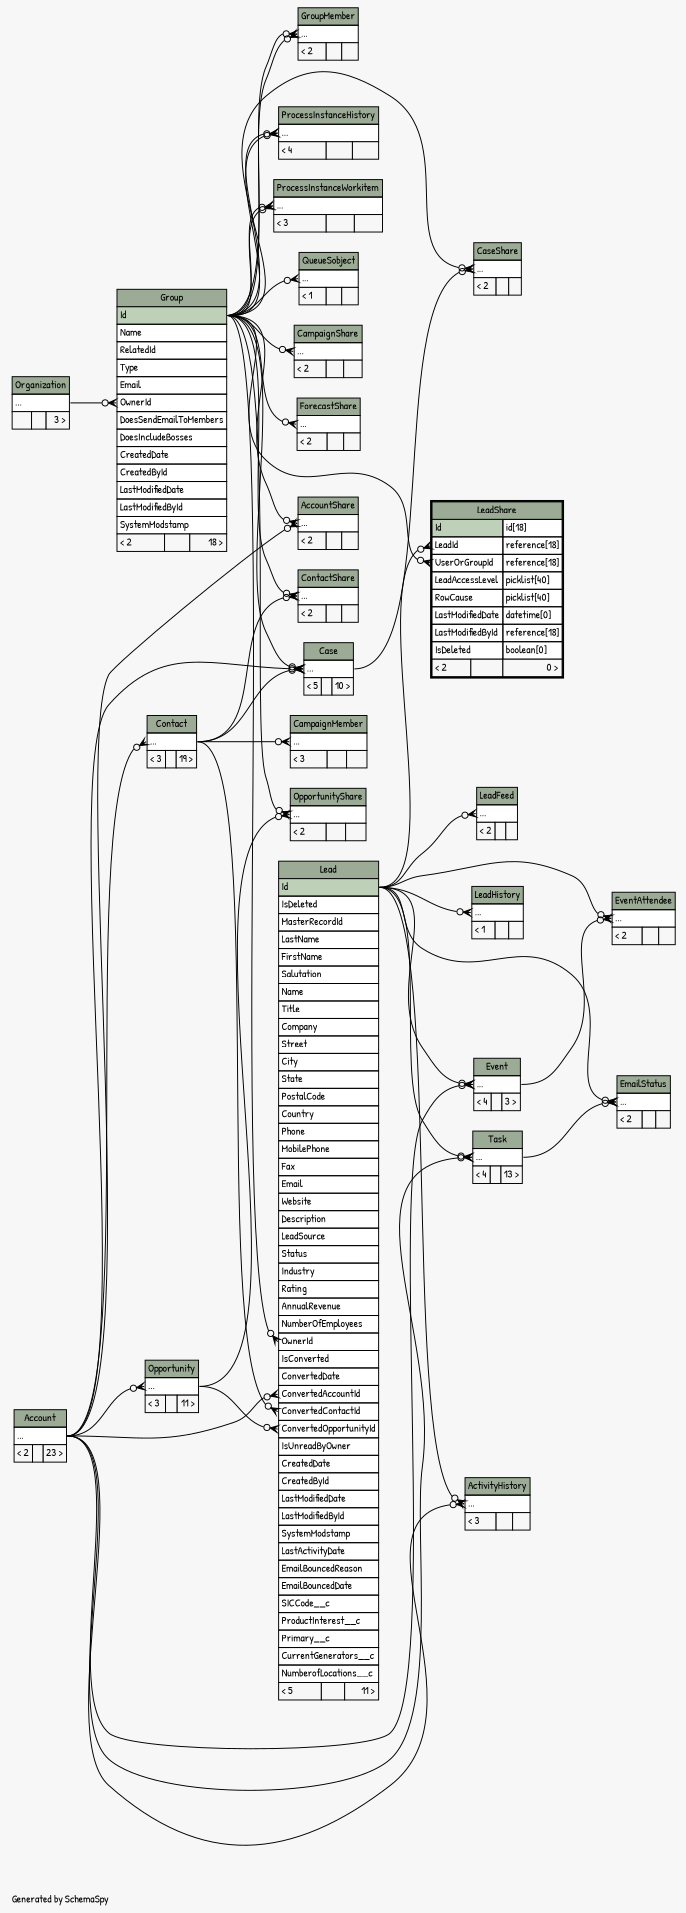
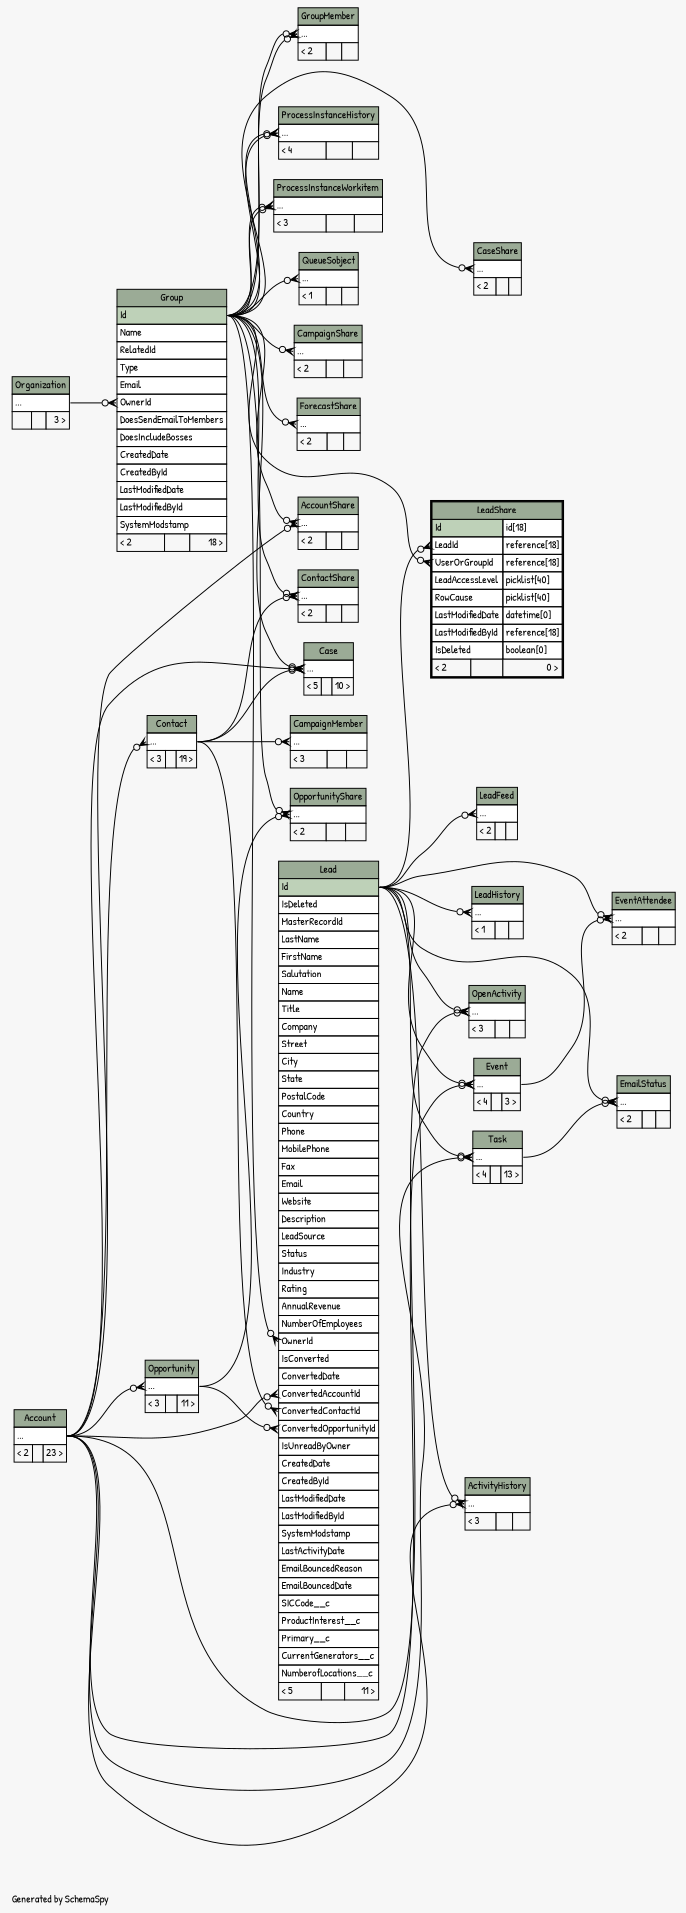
edge "Case" -> "CaseShare": removed
node "OpenActivity": added
